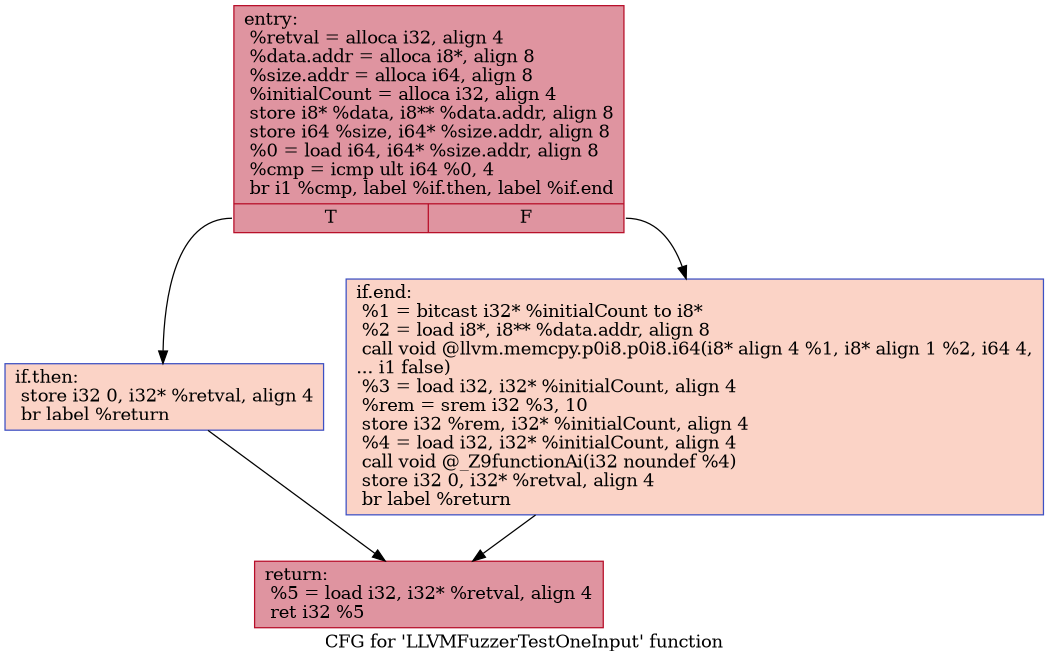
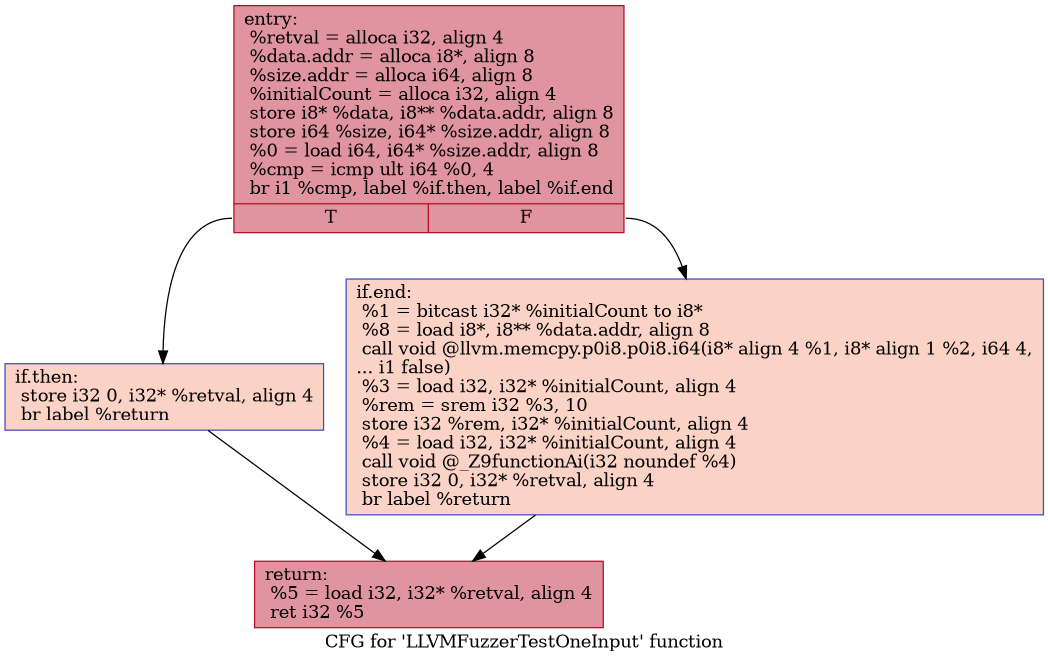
node "if.end:": text "%2 = load i8*, i8** %data.addr, align 8" -> "%8 = load i8*, i8** %data.addr, align 8"
